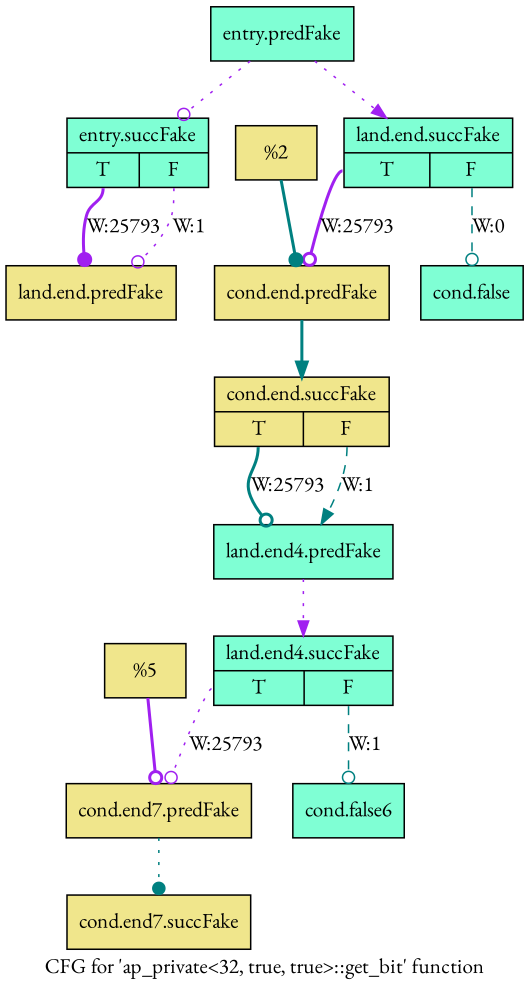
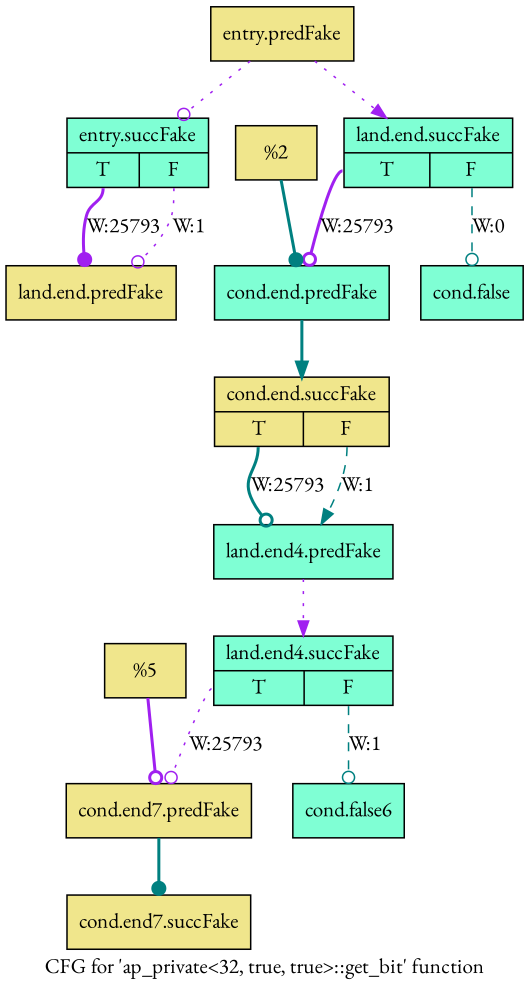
node "entry.predFake": fillcolor aquamarine -> khaki
node "cond.end.predFake": fillcolor khaki -> aquamarine
edge "cond.end7.predFake" -> "cond.end7.succFake": style dotted -> bold
